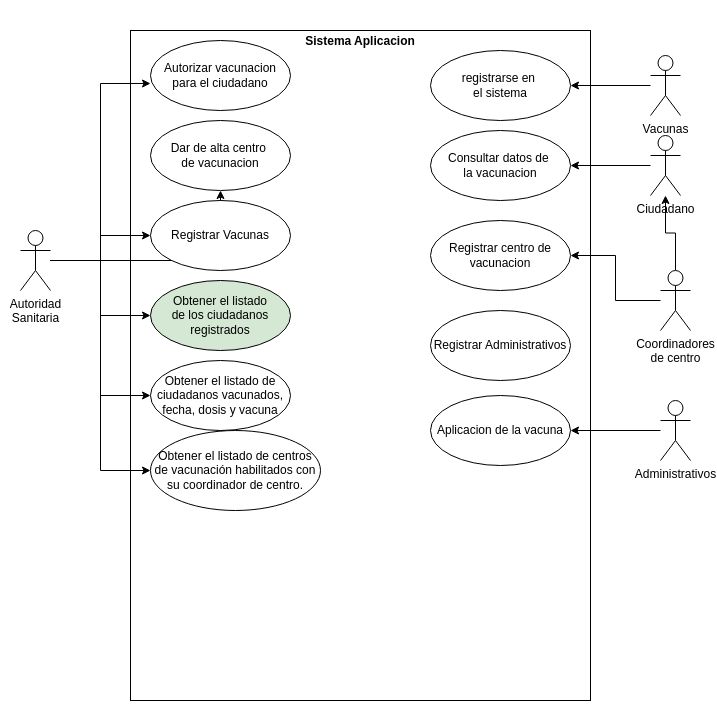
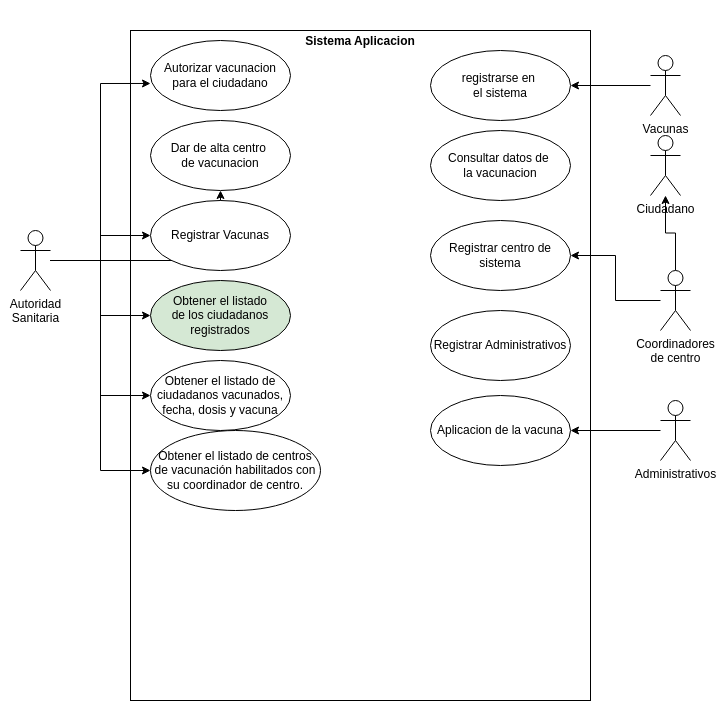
edge "Ciudadano" -> "Consultar datos de la vacunacion": removed
node "Registrar centro de vacunacion": label "Registrar centro de vacunacion" -> "Registrar centro de sistema"
